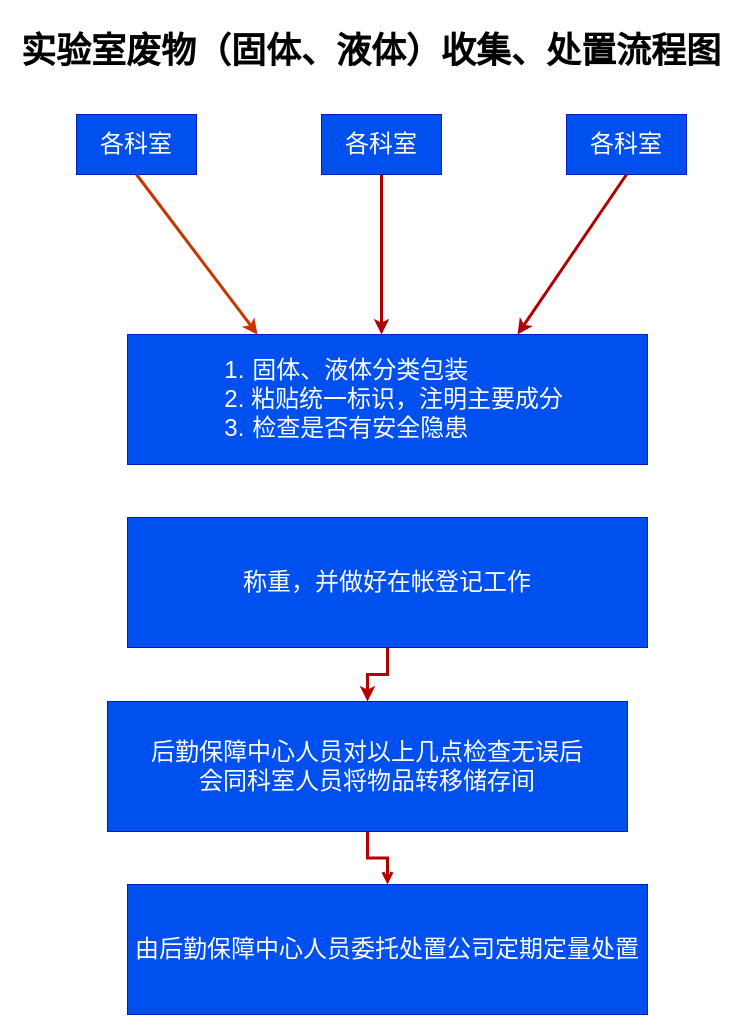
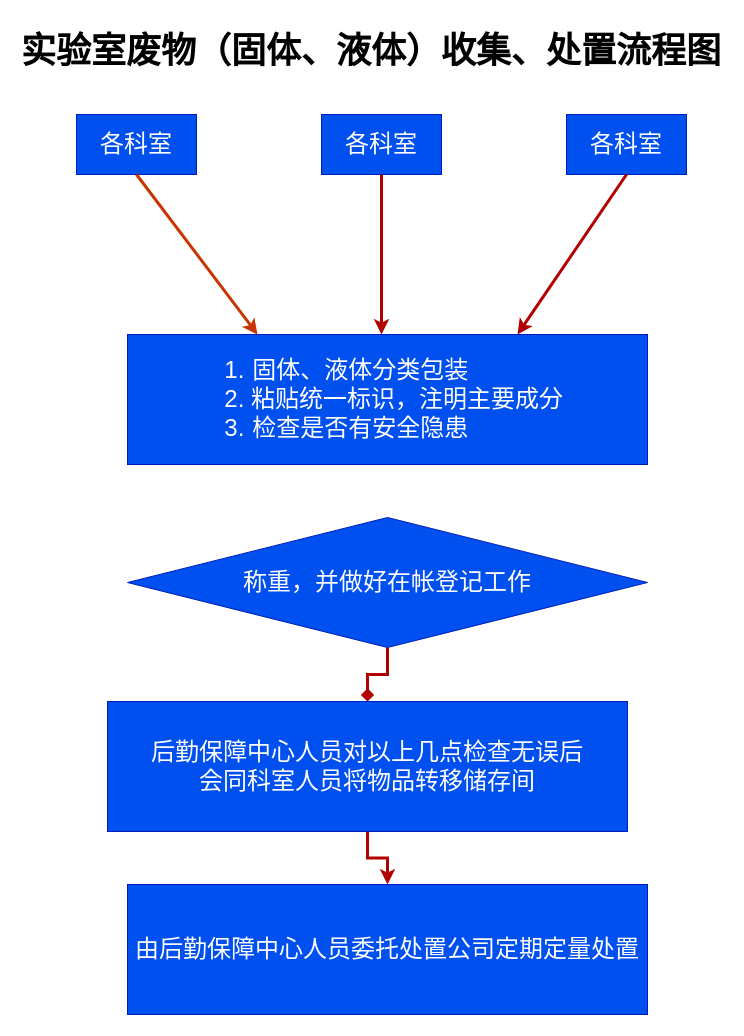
node "称重，并做好在帐登记工作": shape rectangle -> diamond
edge "称重，并做好在帐登记工作" -> "后勤保障中心人员对以上几点检查无误后 会同科室人员将物品转移储存间": arrowhead classic -> diamond
edge "后勤保障中心人员对以上几点检查无误后 会同科室人员将物品转移储存间" -> "由后勤保障中心人员委托处置公司定期定量处置": arrowhead open -> classic
